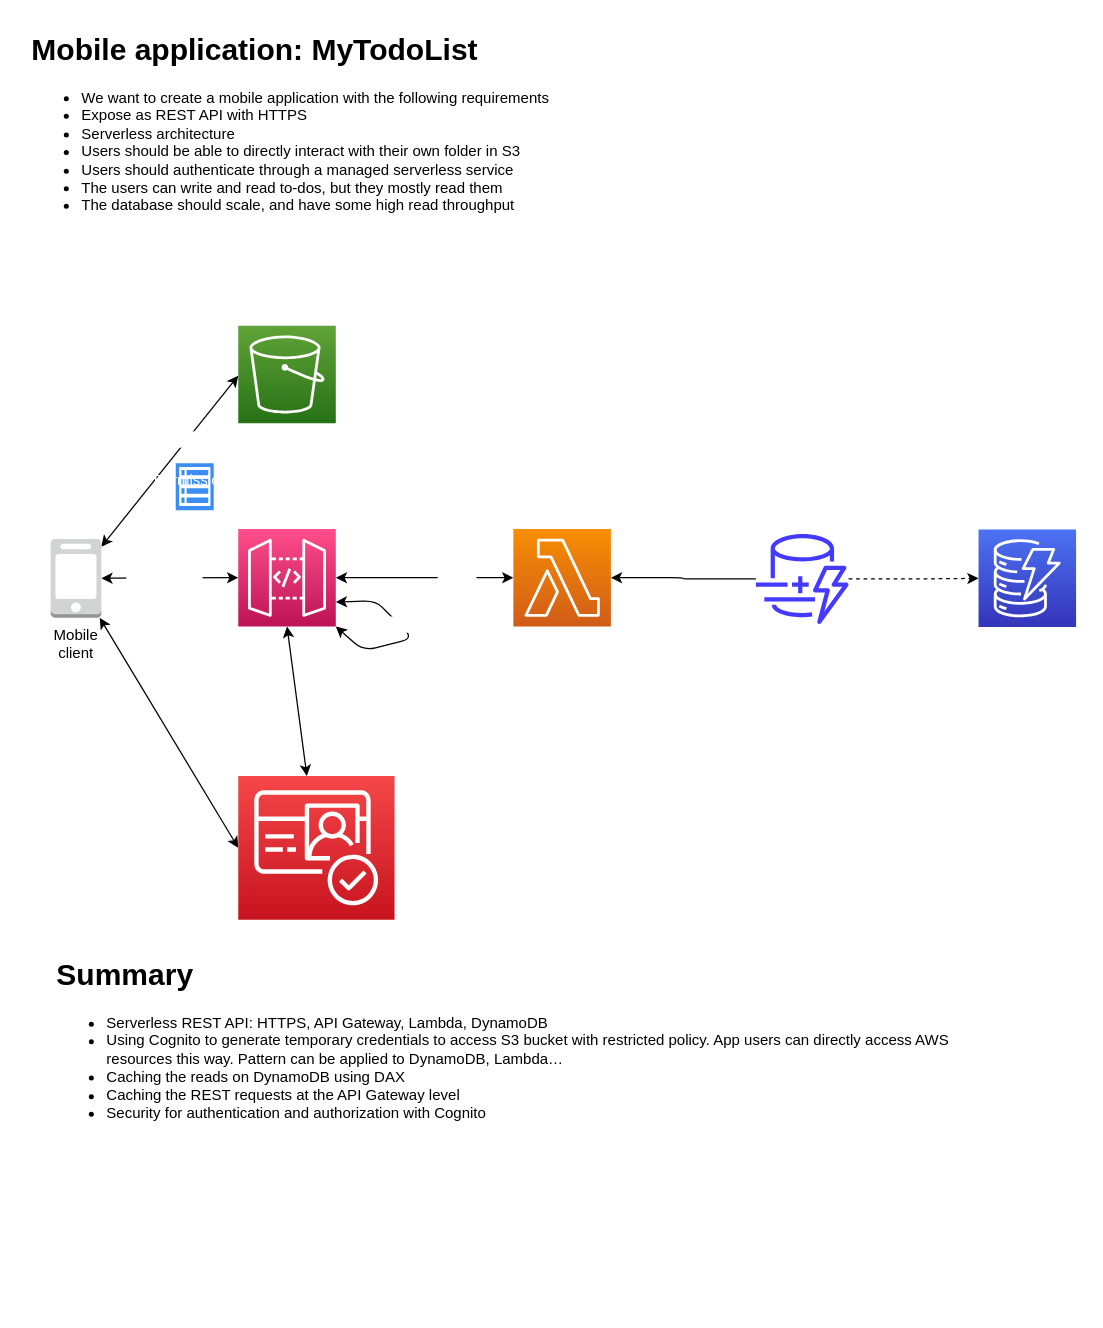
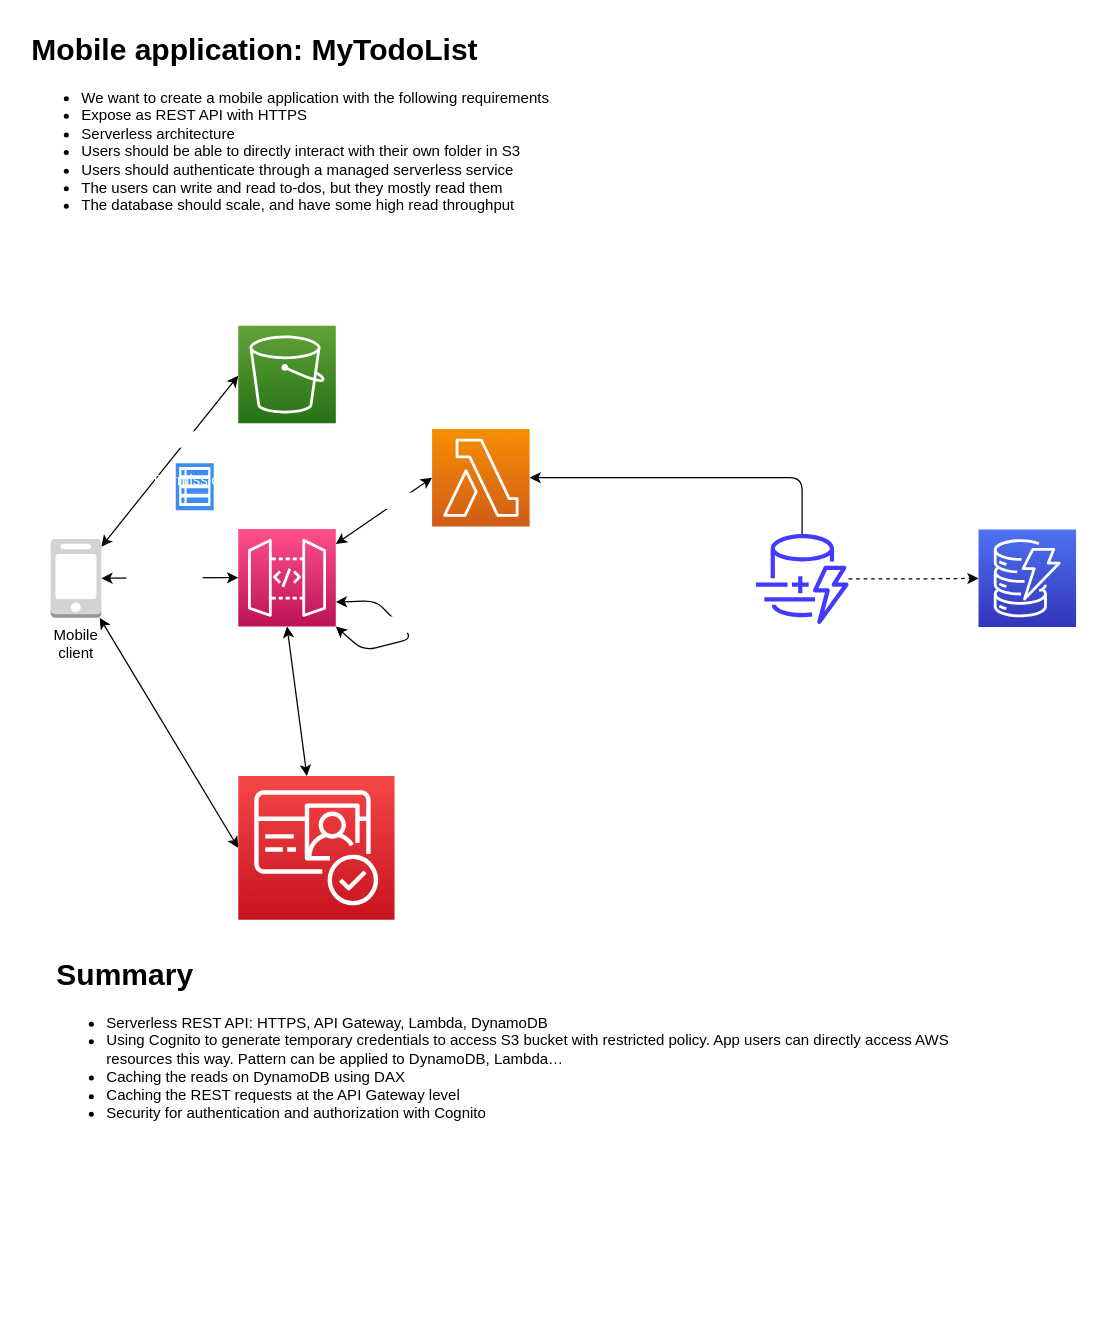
node "Lambda": moved (562, 578) -> (481, 478)
